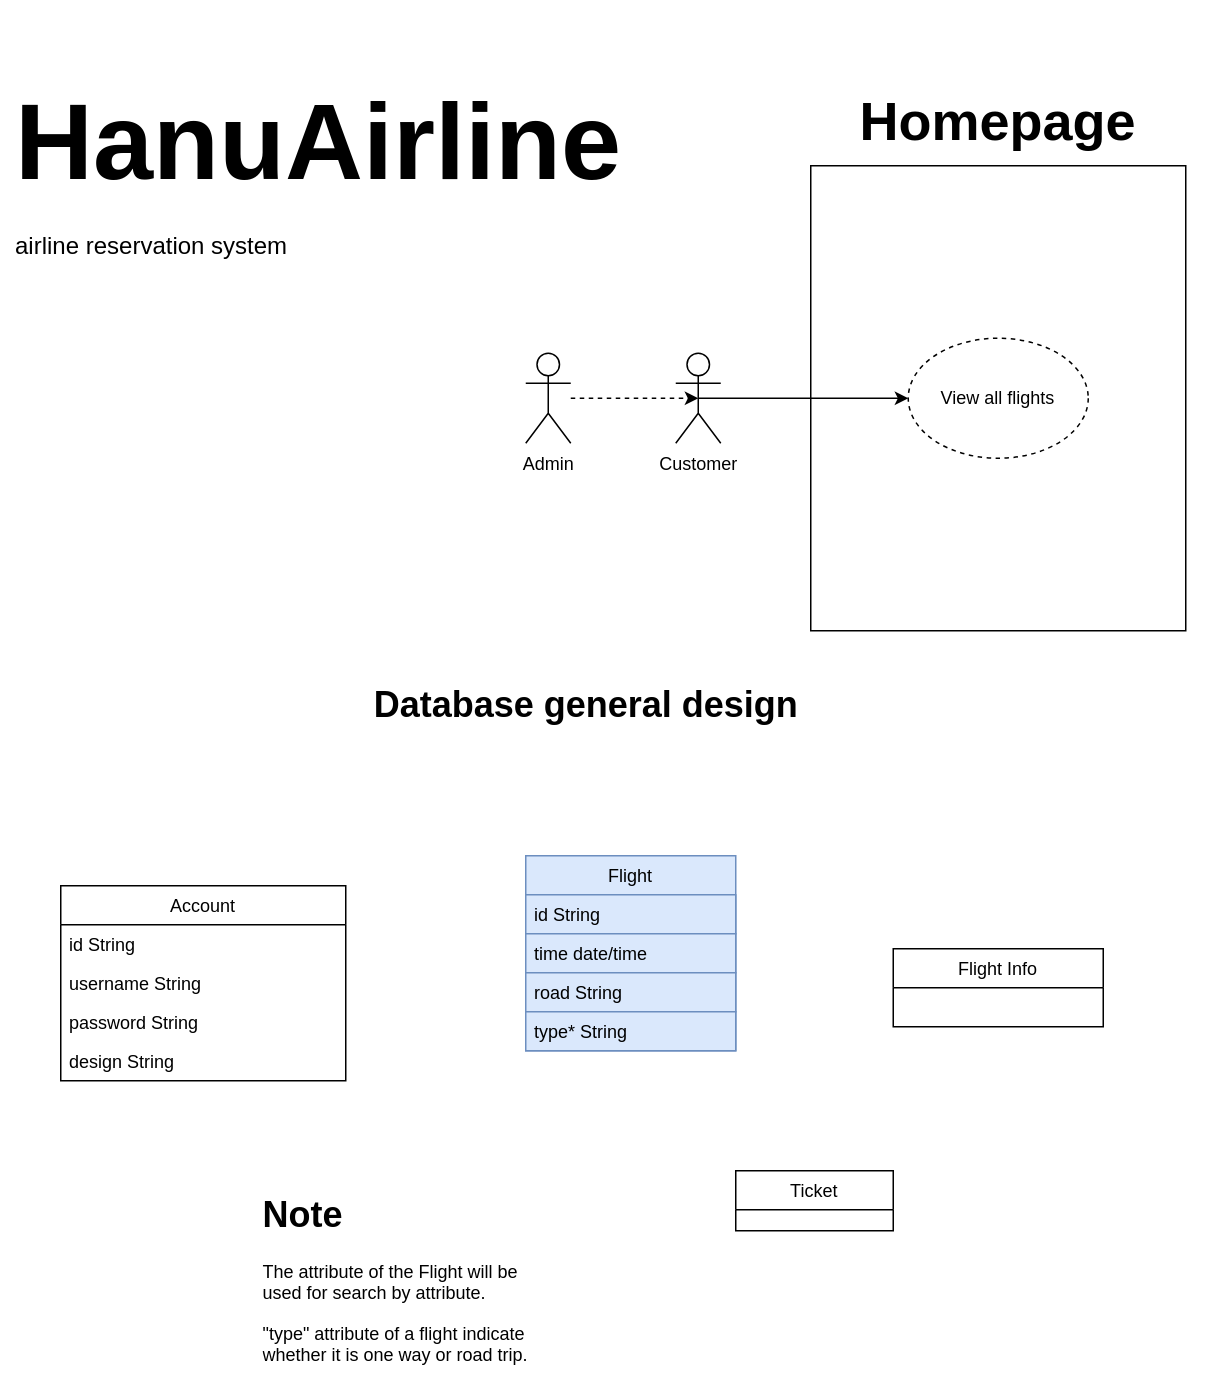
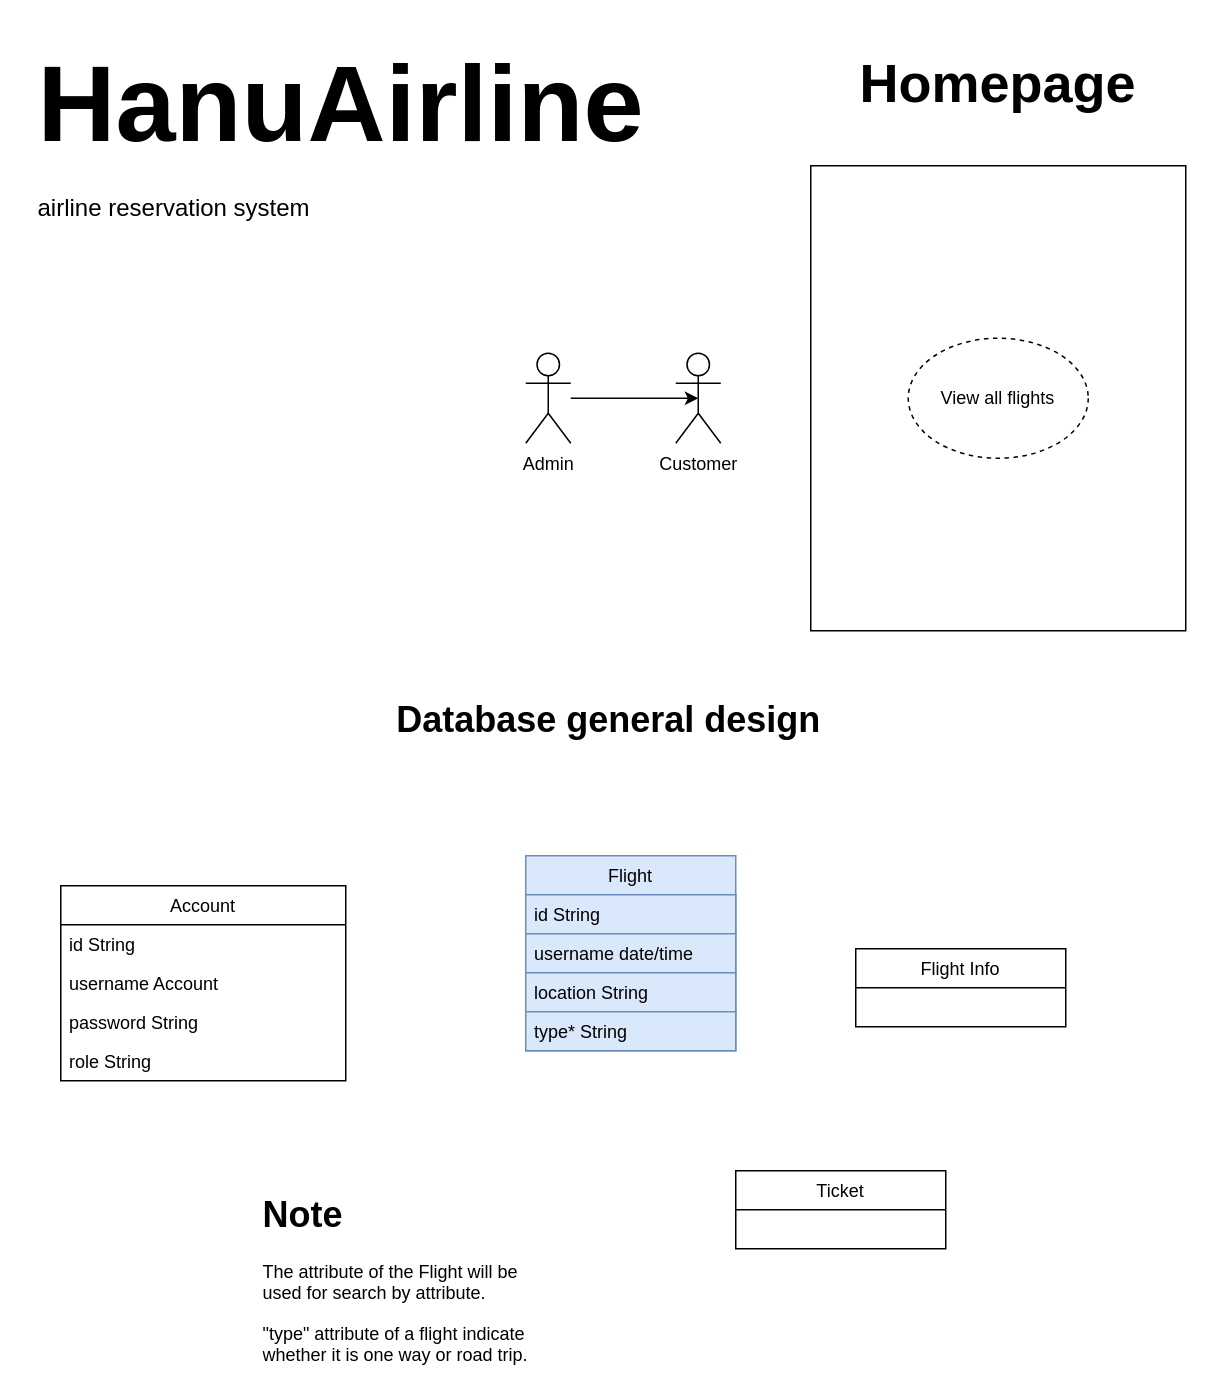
node "Homepage": moved (998, 121) -> (998, 83)
node "HanuAirline airline reservation system": moved (331, 173) -> (353, 136)
edge "Admin" -> "Customer": style dashed -> solid
edge "Customer" -> "View all flights": removed
node "Database general design": moved (586, 706) -> (608, 721)
node "time date/time": label "time date/time" -> "username date/time"
node "username String": label "username String" -> "username Account"
node "Flight Info": moved (998, 988) -> (961, 988)
node "road String": label "road String" -> "location String"
node "design String": label "design String" -> "role String"
node "Ticket": size 158x60 -> 210x78
